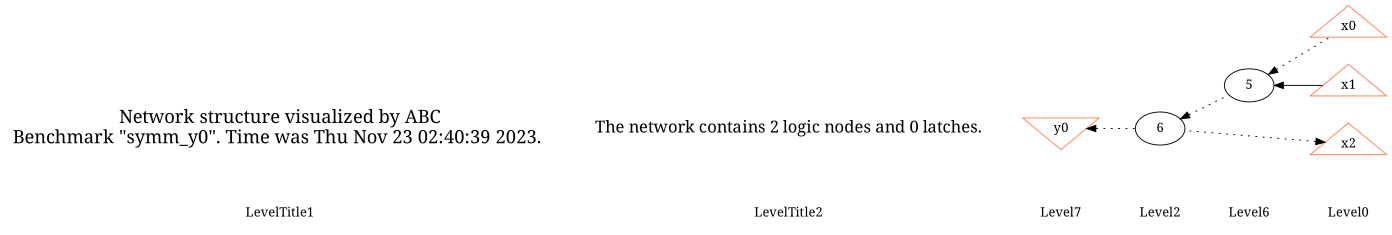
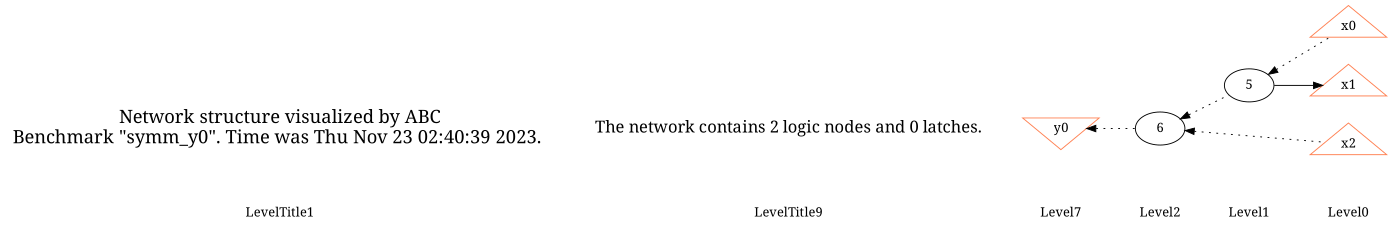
edge "x1" -> "5": reversed
edge "6" -> "x2": reversed
node "LevelTitle2": label "LevelTitle2" -> "LevelTitle9"
node "Level6": label "Level6" -> "Level1"
